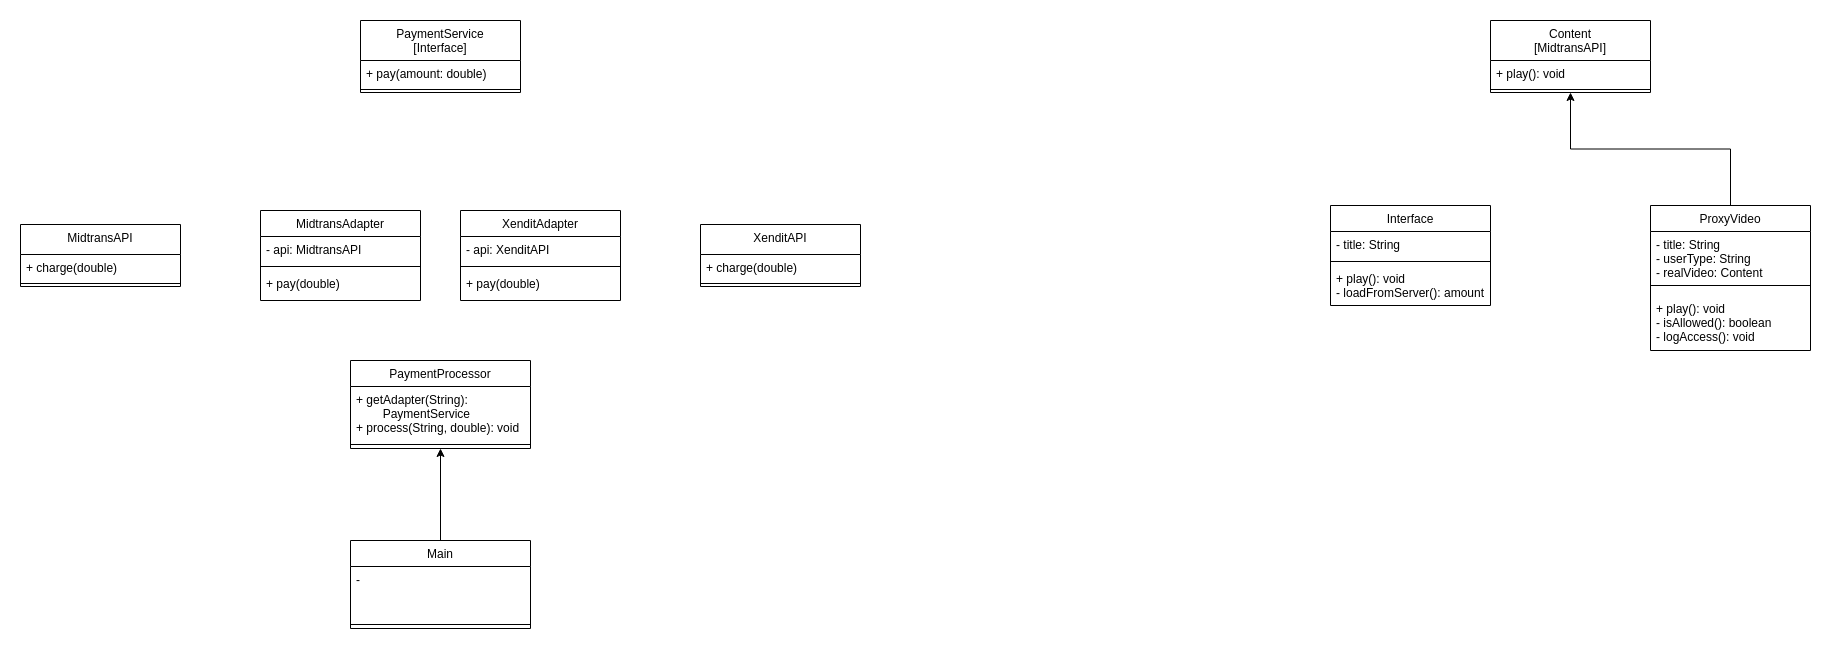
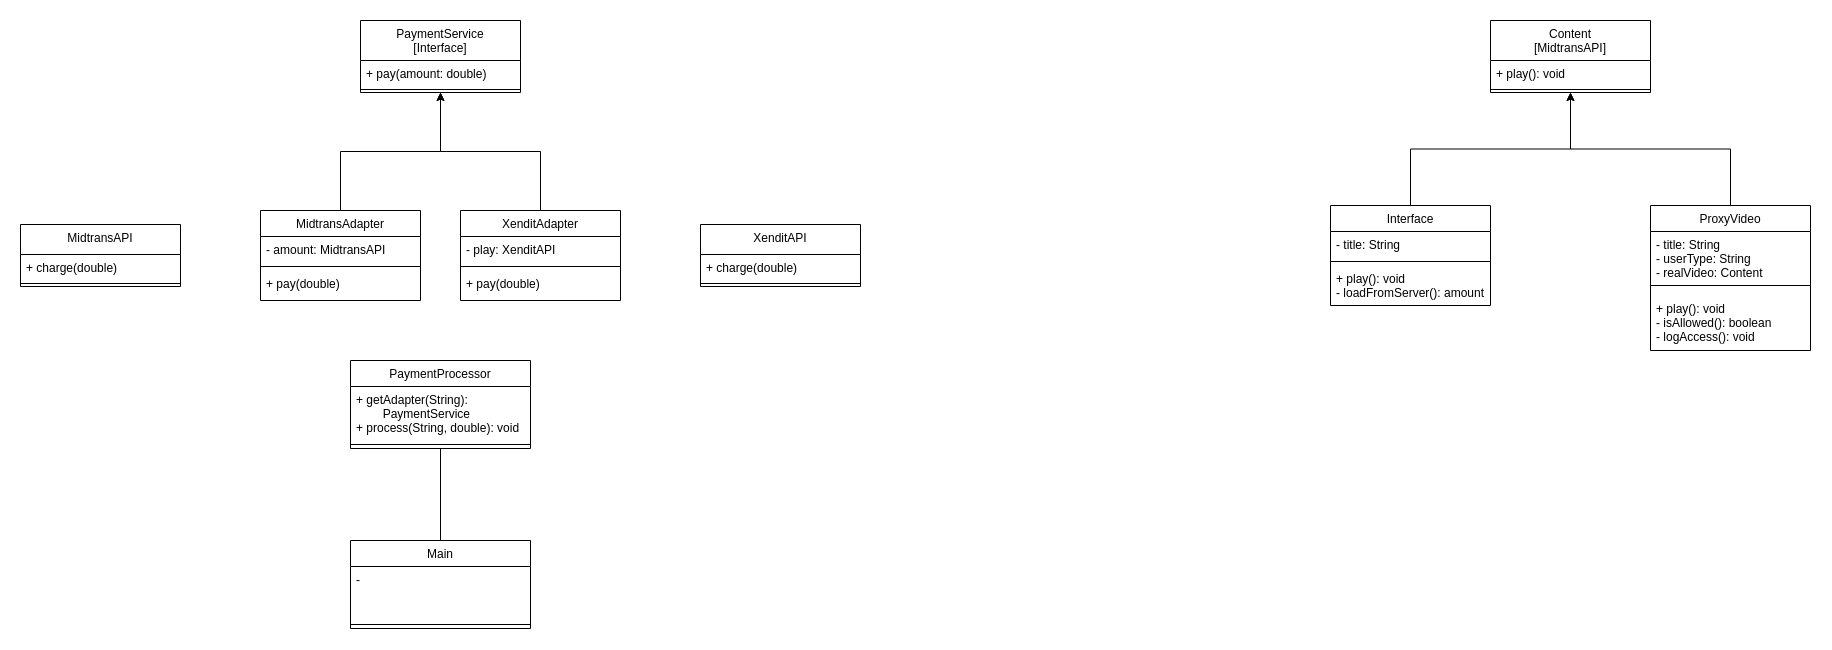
edge "Interface" -> "Content [MidtransAPI]": added
edge "MidtransAdapter" -> "PaymentService [Interface]": added
edge "XenditAdapter" -> "PaymentService [Interface]": added
node "- api: MidtransAPI": label "- api: MidtransAPI" -> "- amount: MidtransAPI"
node "- api: XenditAPI": label "- api: XenditAPI" -> "- play: XenditAPI"
edge "Main" -> "PaymentProcessor": arrowhead classic -> none
